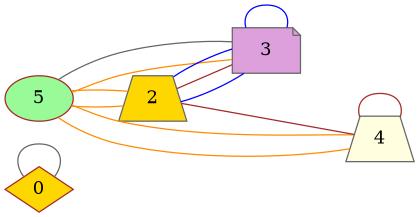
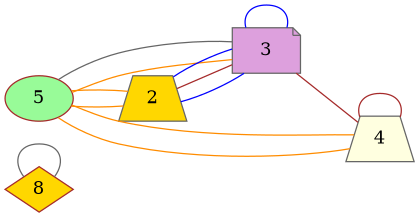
edge "2" -- "4": now "3" -- "4"
node "0": label "0" -> "8"
